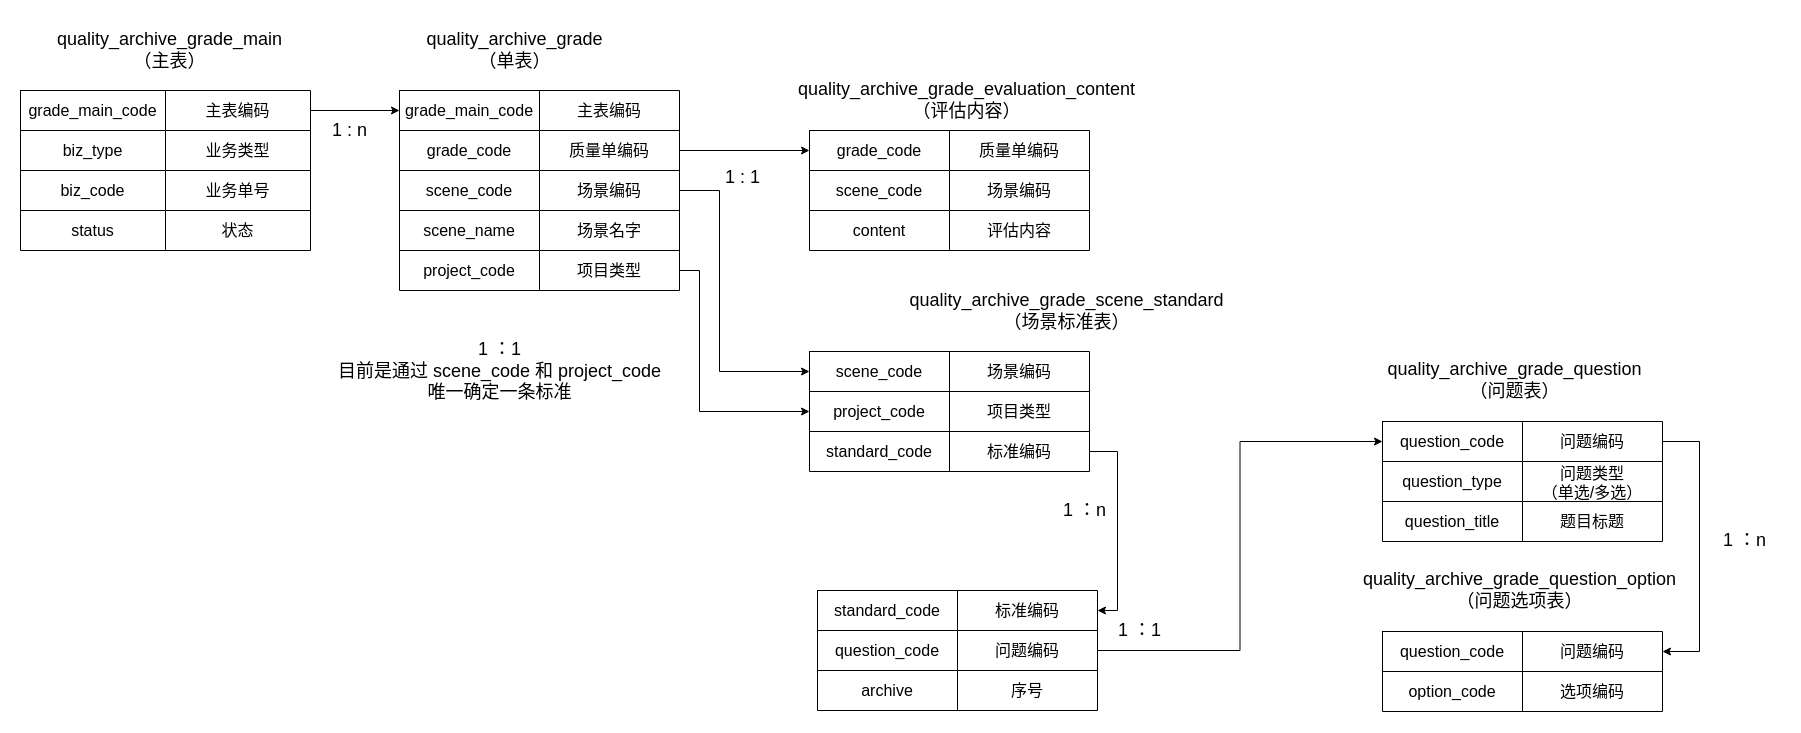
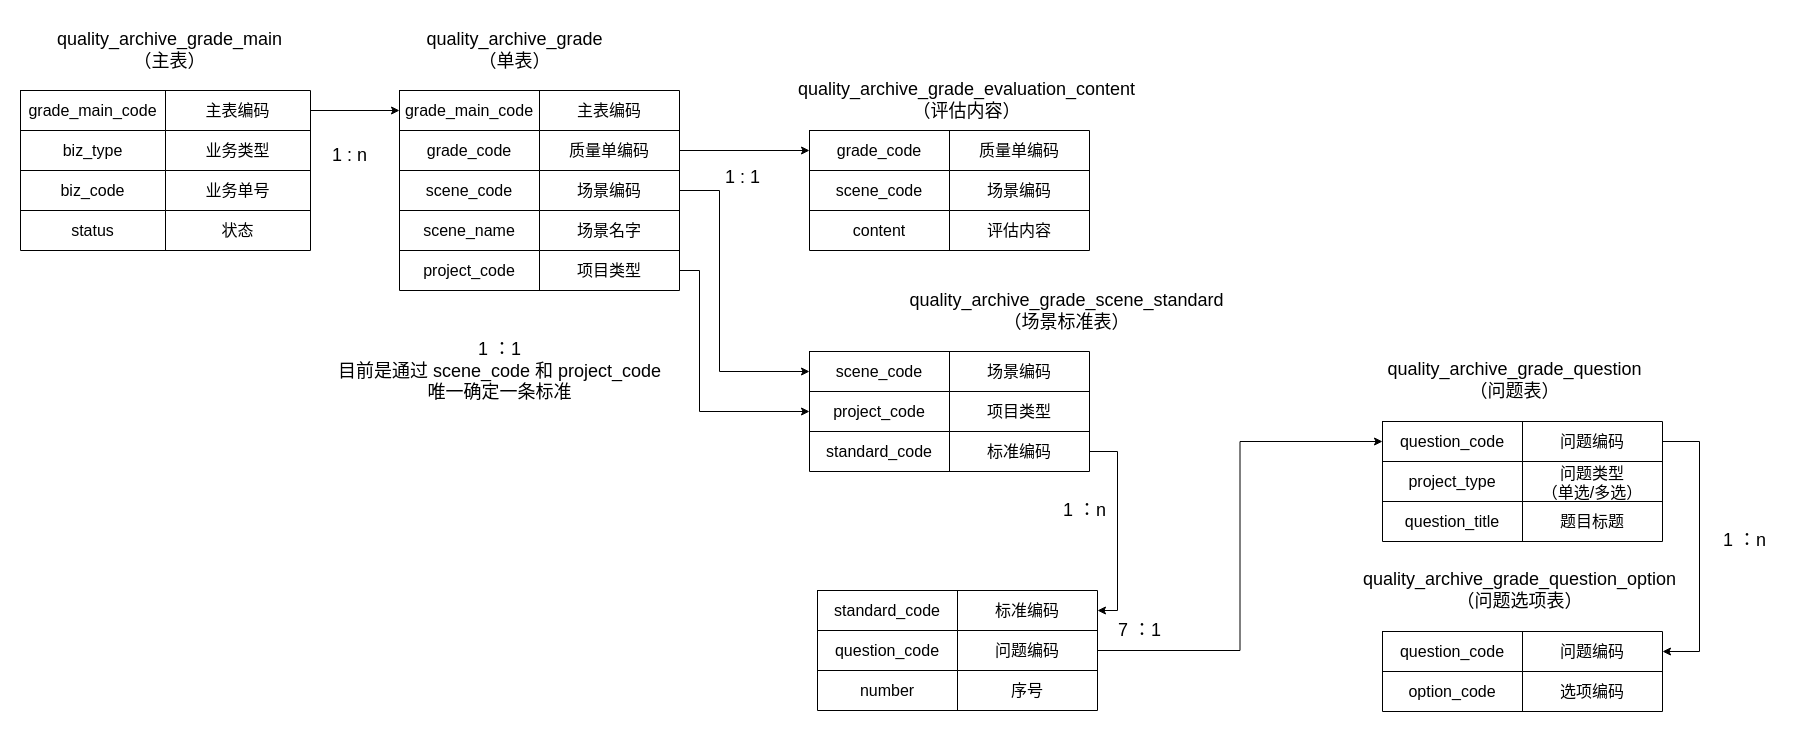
node "1 : n": moved (350, 131) -> (350, 156)
node "question_type": label "question_type" -> "project_type"
node "1 ：1": label "1 ：1" -> "7 ：1"
node "archive": label "archive" -> "number"
